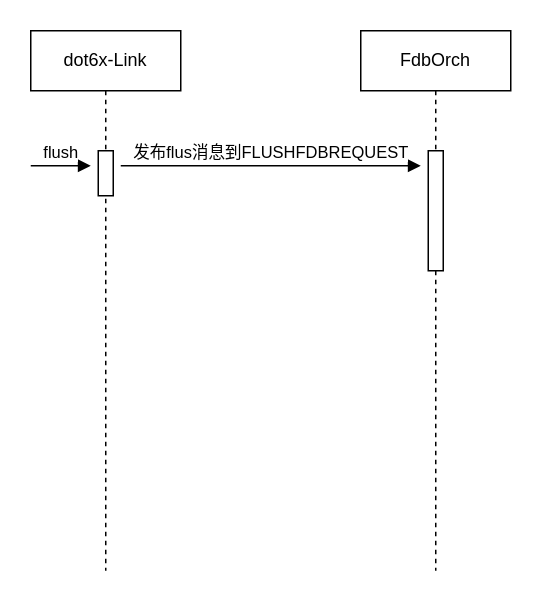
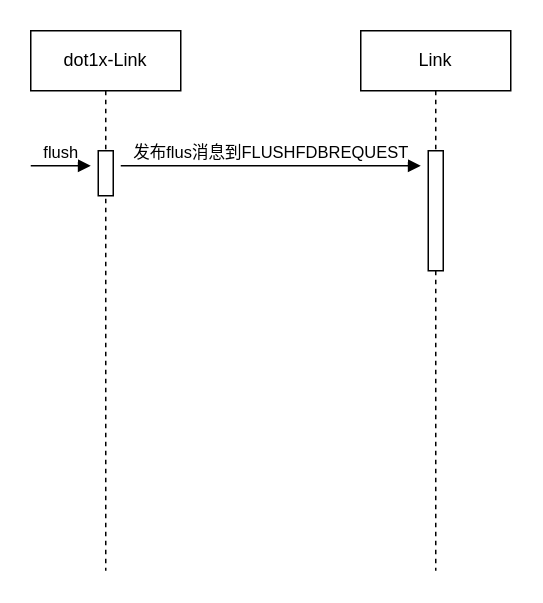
node "dot6x-Link": label "dot6x-Link" -> "dot1x-Link"
node "FdbOrch": label "FdbOrch" -> "Link"
